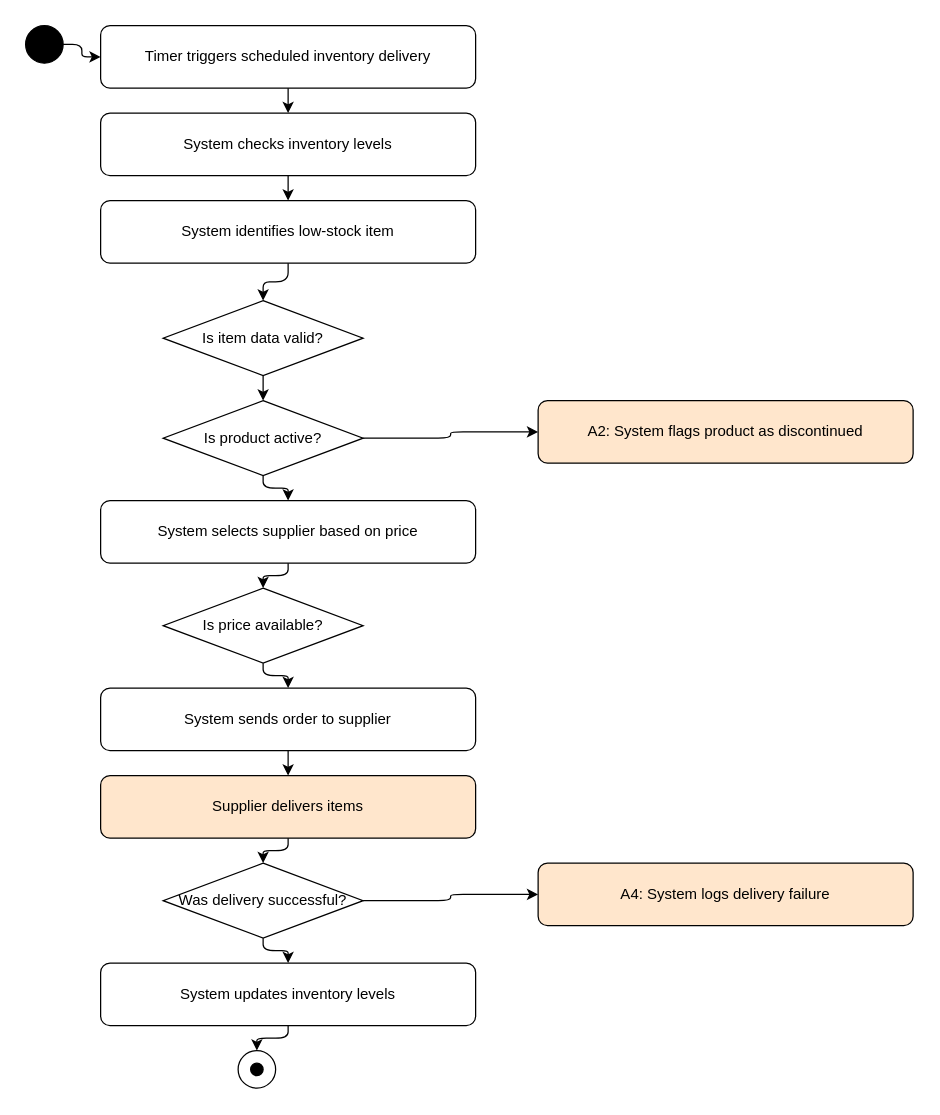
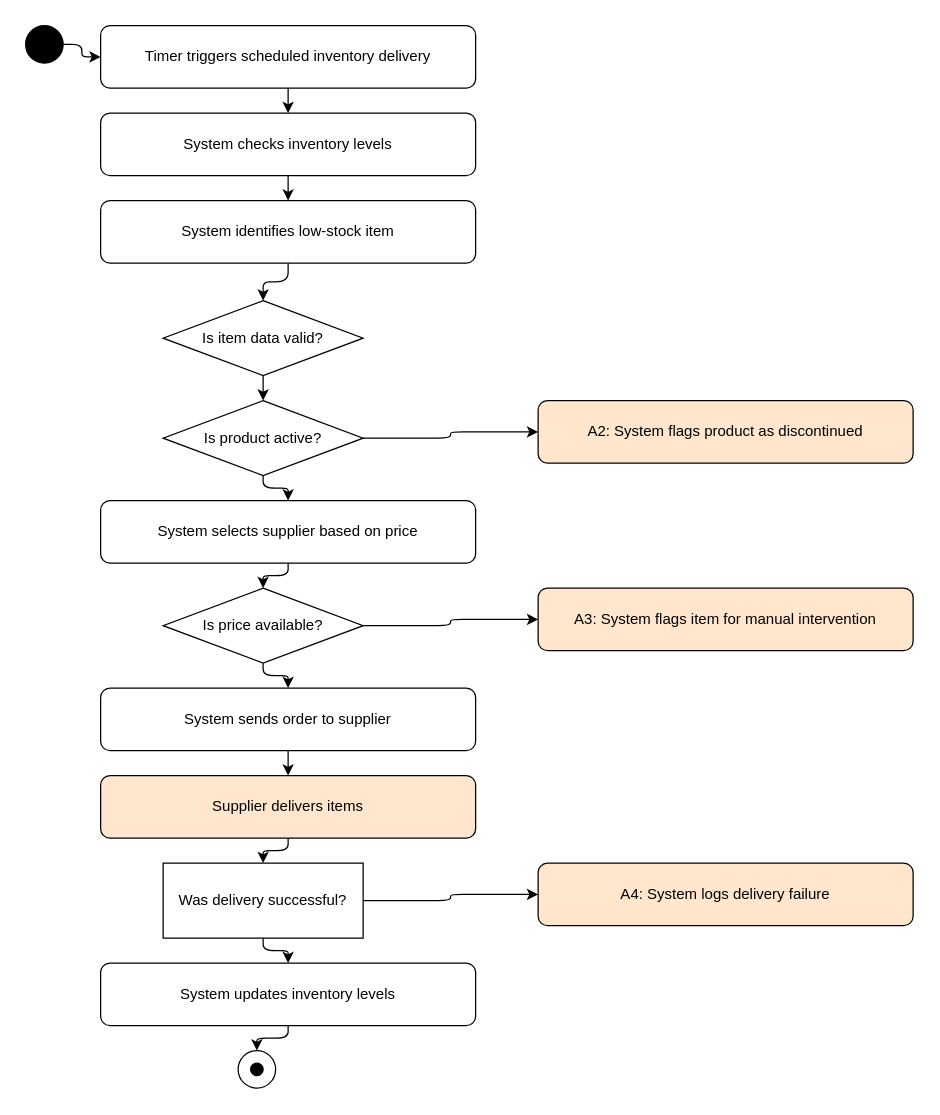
node "A3: System flags item for manual intervention": added
edge "Is price available?" -> "A3: System flags item for manual intervention": added
node "Was delivery successful?": shape diamond -> rectangle
